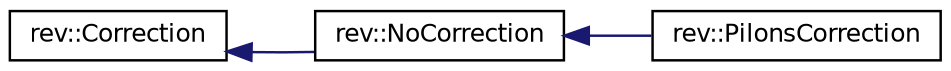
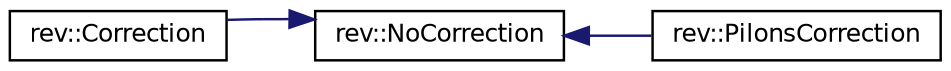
edge "rev::NoCorrection" -> "rev::Correction": reversed
